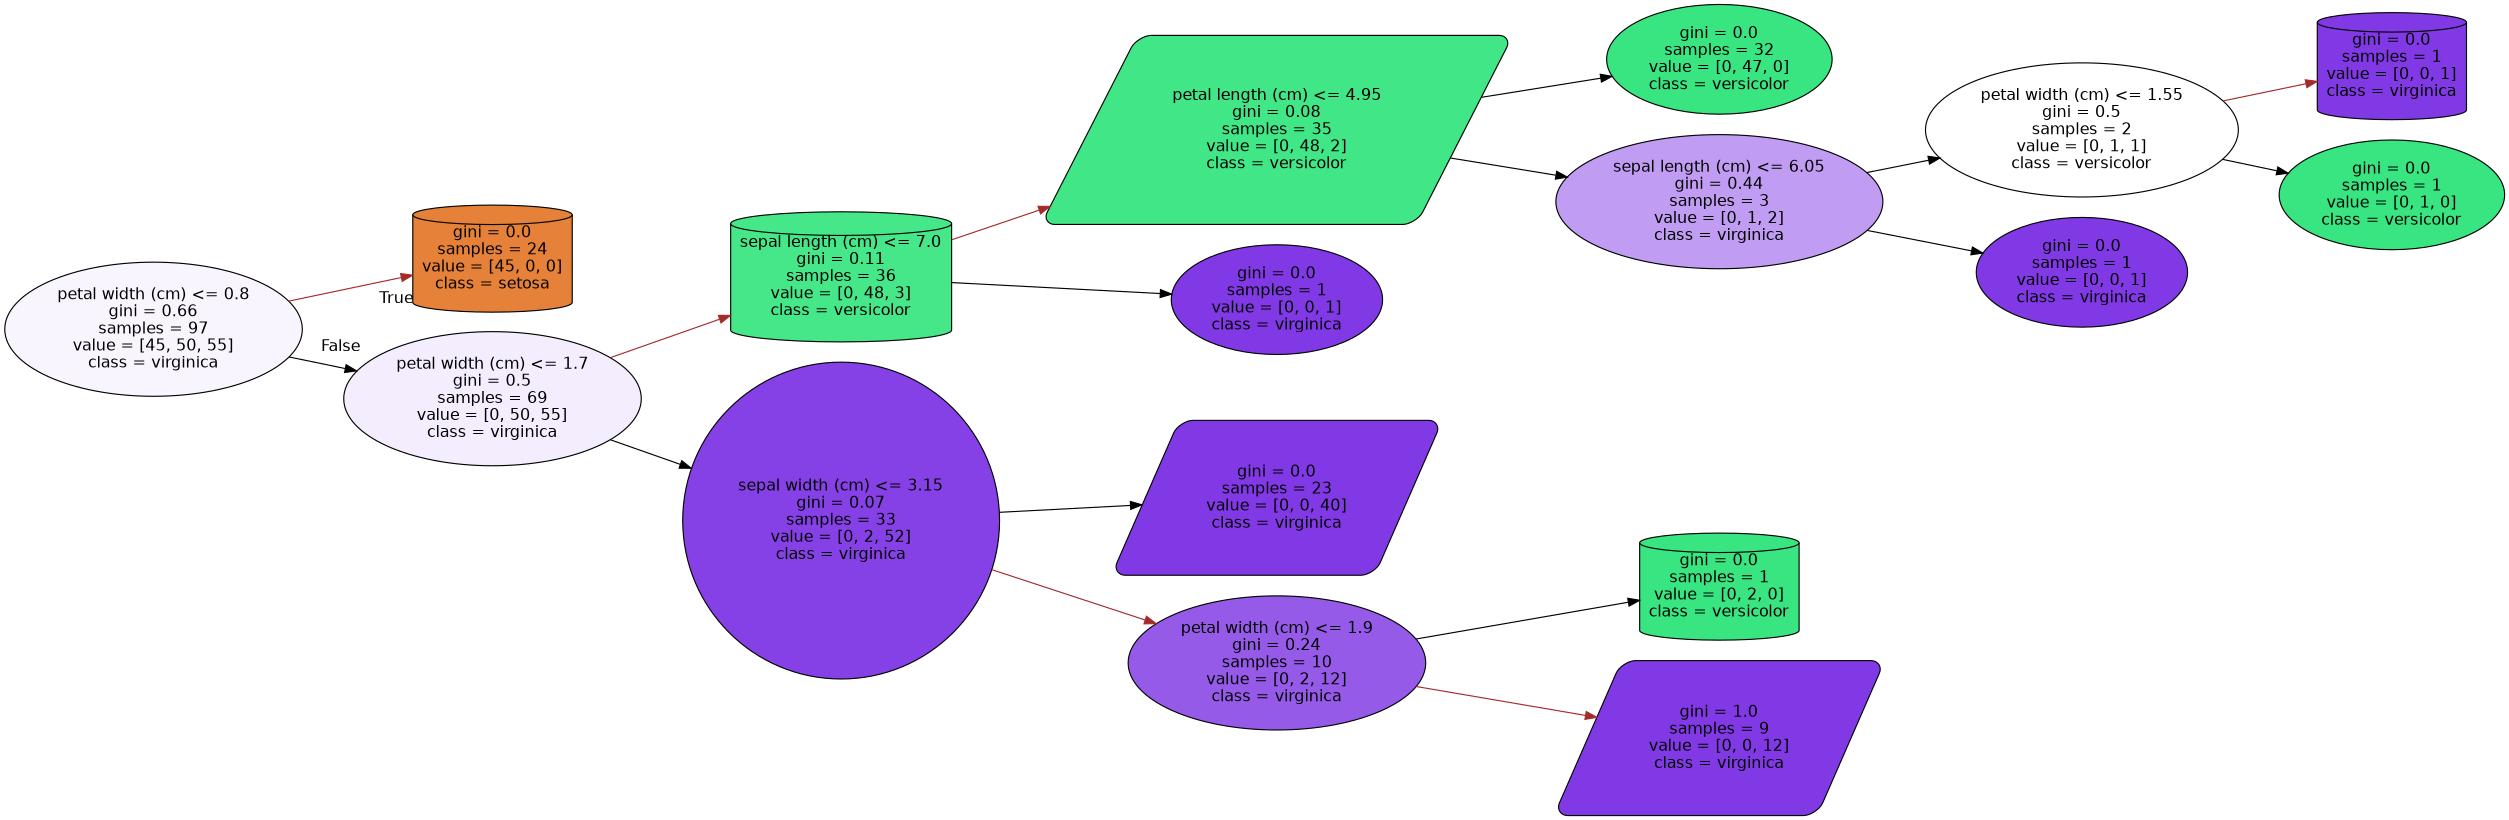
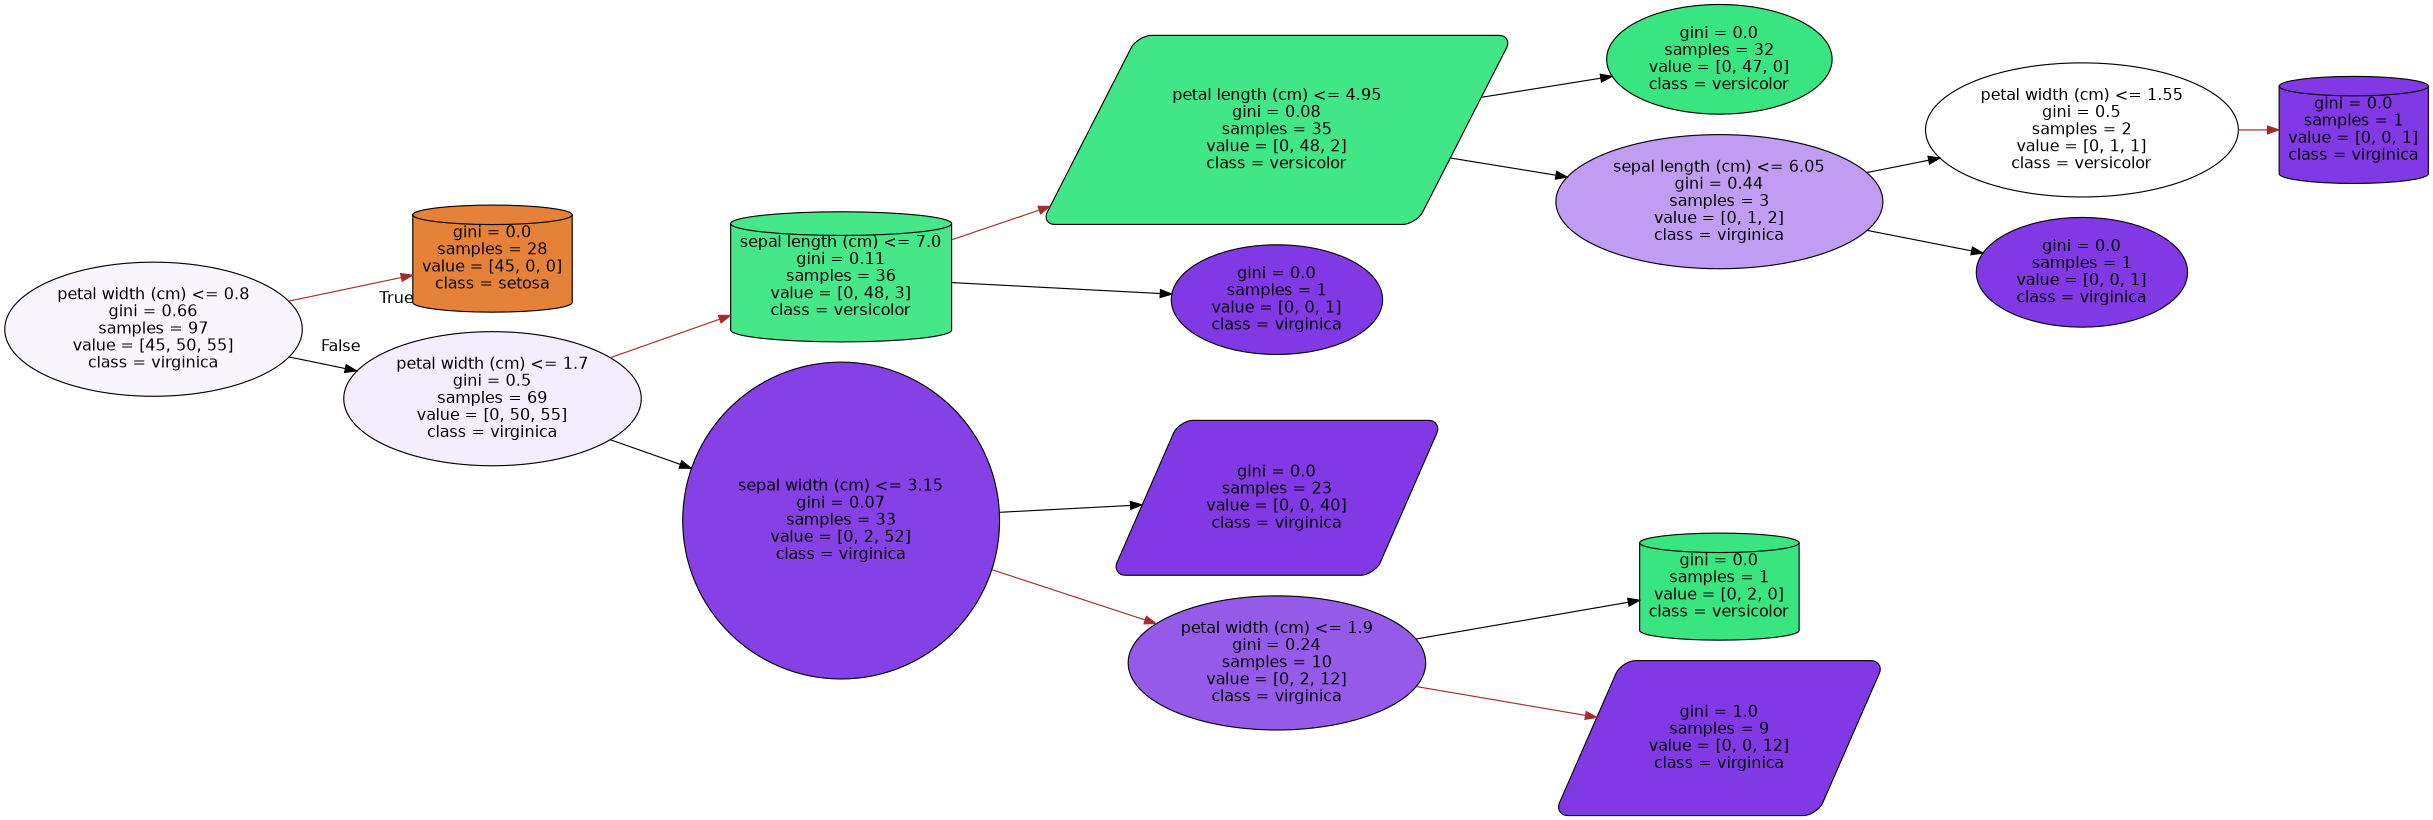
node "gini = 0.0 samples = 1 value = [0, 1, 0] class = versicolor": removed
node "gini = 0.0 samples = 24 value = [45, 0, 0] class = setosa": label "gini = 0.0 samples = 24 value = [45, 0, 0] class = setosa" -> "gini = 0.0 samples = 28 value = [45, 0, 0] class = setosa"
